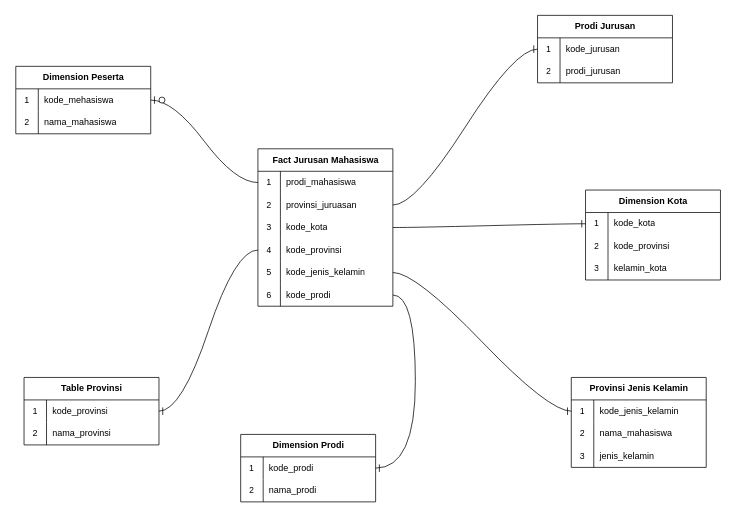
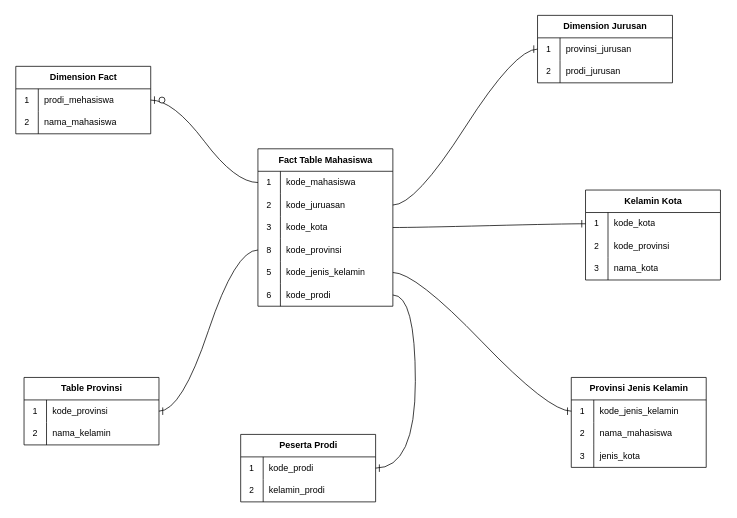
node "Prodi Jurusan": label "Prodi Jurusan" -> "Dimension Jurusan"
node "kode_jurusan": label "kode_jurusan" -> "provinsi_jurusan"
node "Dimension Peserta": label "Dimension Peserta" -> "Dimension Fact"
node "kode_mehasiswa": label "kode_mehasiswa" -> "prodi_mehasiswa"
node "Fact Jurusan Mahasiswa": label "Fact Jurusan Mahasiswa" -> "Fact Table Mahasiswa"
node "prodi_mahasiswa": label "prodi_mahasiswa" -> "kode_mahasiswa"
node "Dimension Kota": label "Dimension Kota" -> "Kelamin Kota"
node "provinsi_juruasan": label "provinsi_juruasan" -> "kode_juruasan"
node "4": label "4" -> "8"
node "kelamin_kota": label "kelamin_kota" -> "nama_kota"
node "nama_provinsi": label "nama_provinsi" -> "nama_kelamin"
node "Dimension Prodi": label "Dimension Prodi" -> "Peserta Prodi"
node "jenis_kelamin": label "jenis_kelamin" -> "jenis_kota"
node "nama_prodi": label "nama_prodi" -> "kelamin_prodi"
